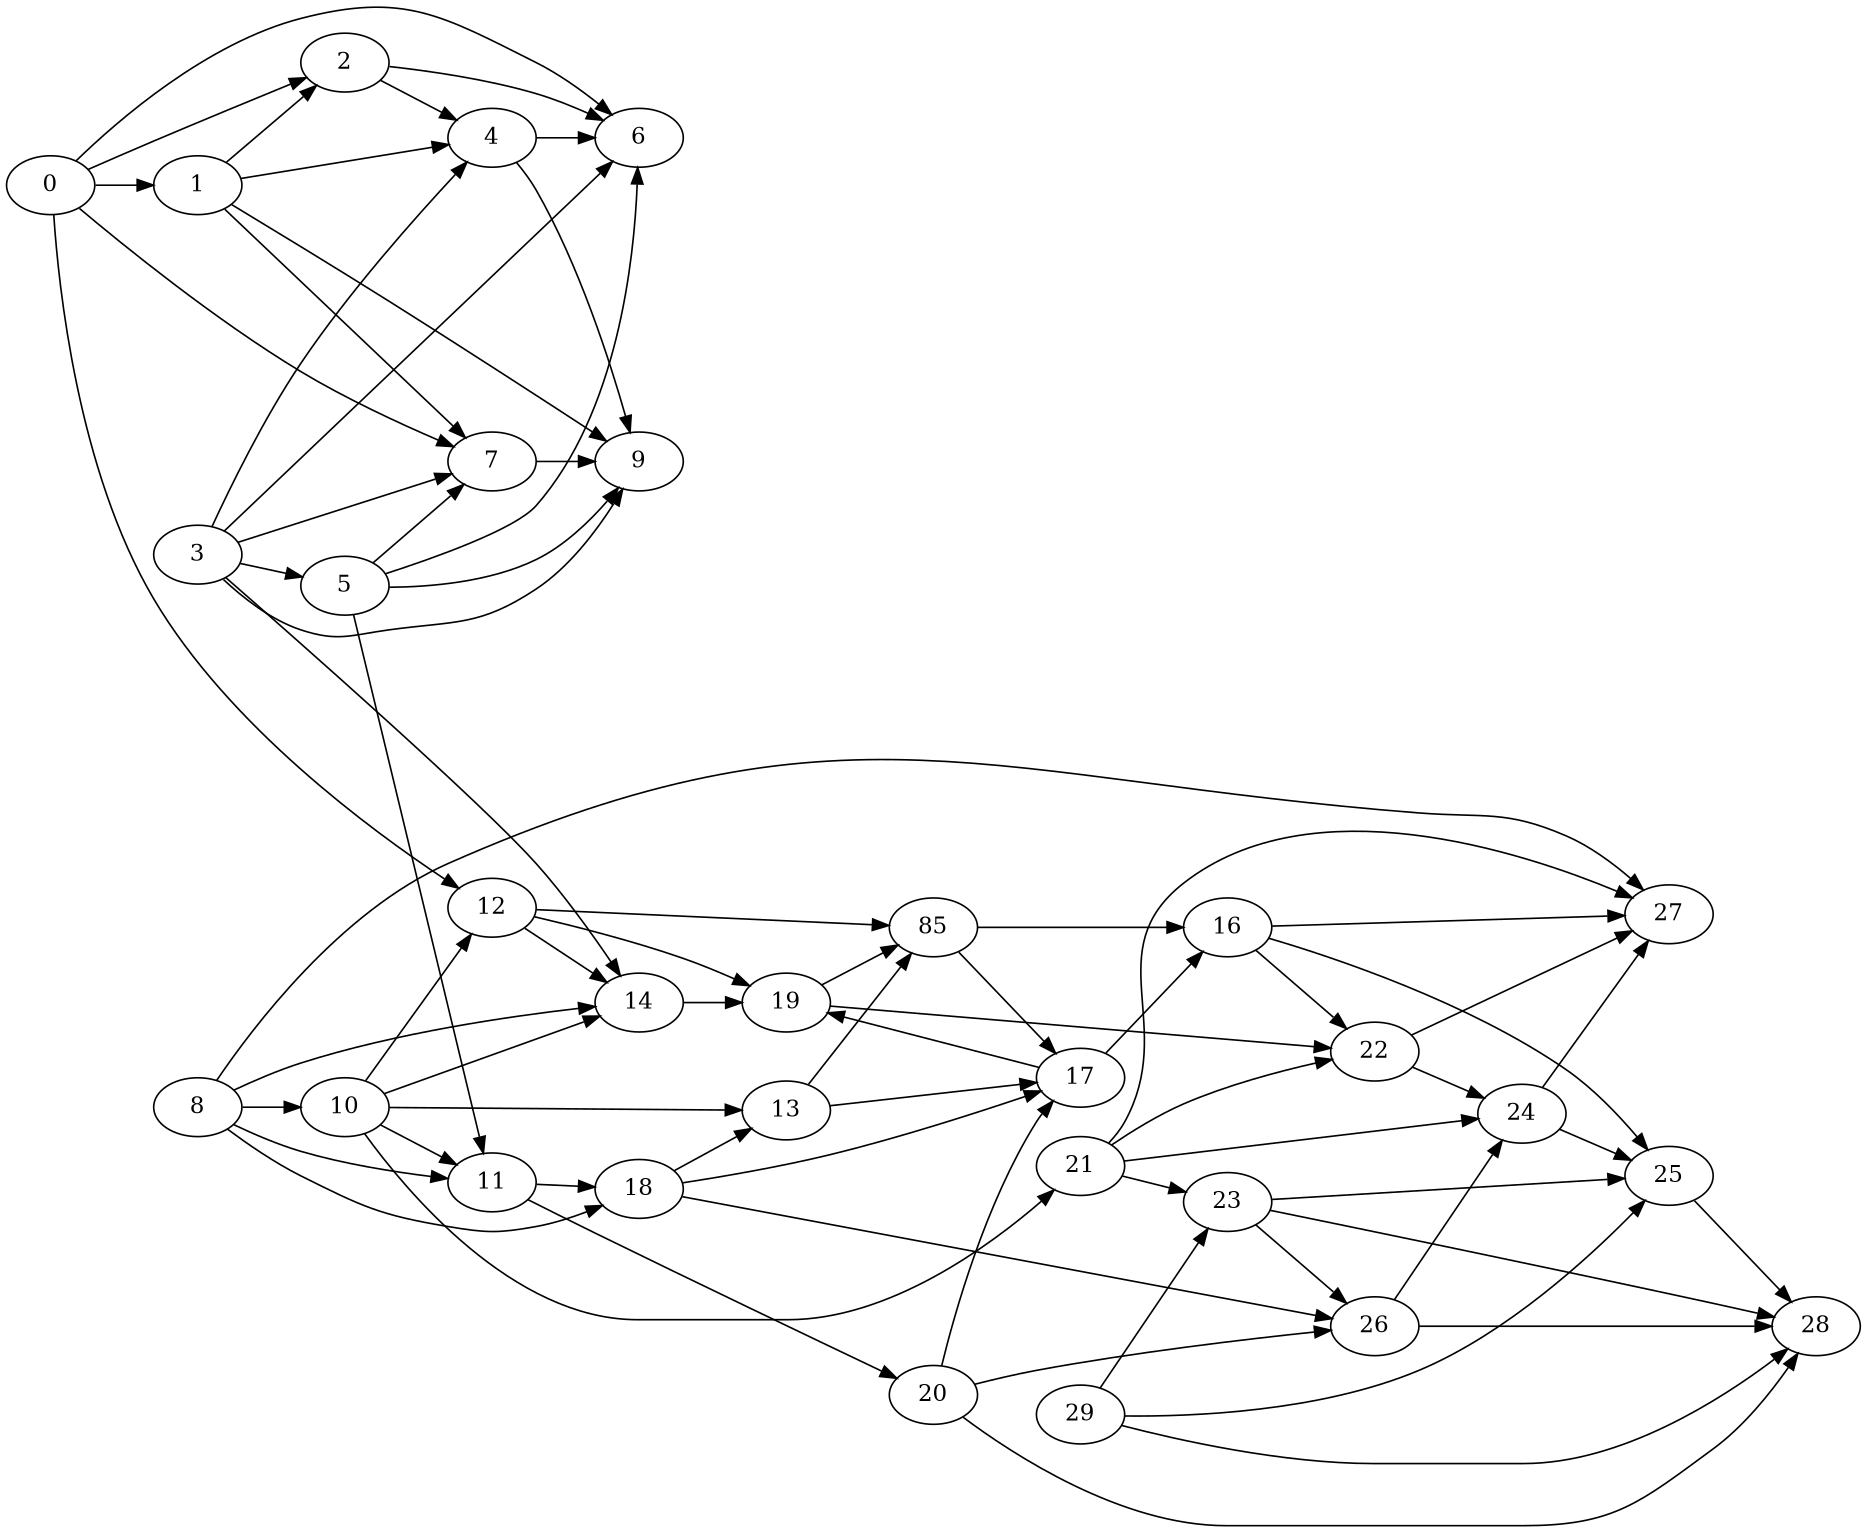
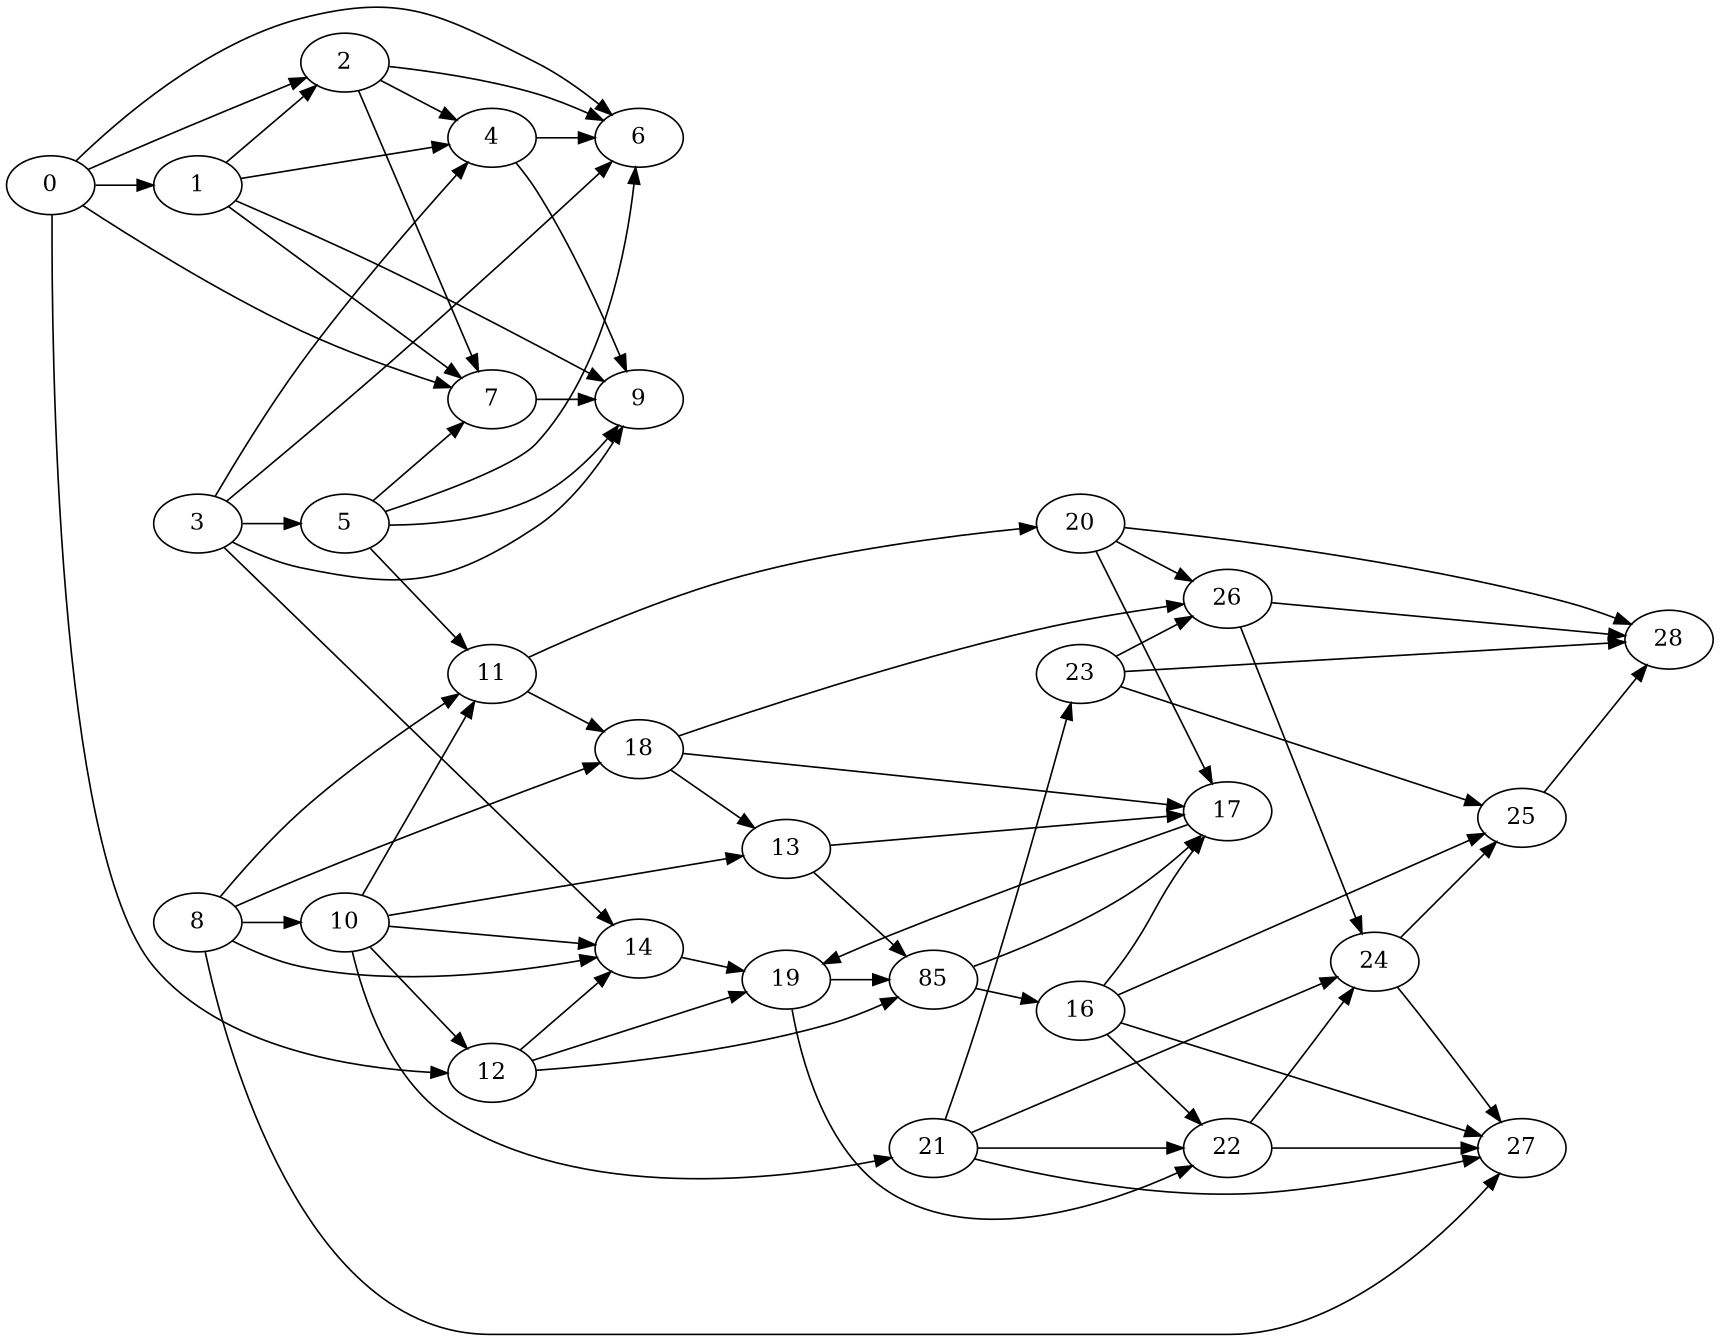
edge "3" -> "7": now "2" -> "7"
edge "17" -> "16": reversed
node "29": removed
